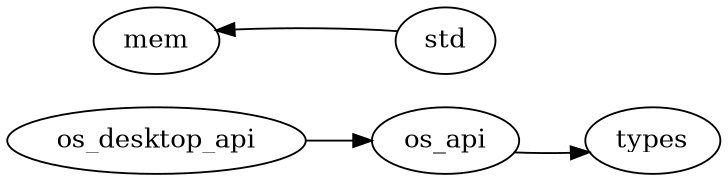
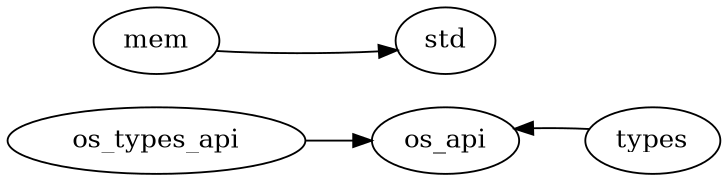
edge "std" -> "mem": reversed
node "os_desktop_api": label "os_desktop_api" -> "os_types_api"
edge "os_api" -> "types": reversed
